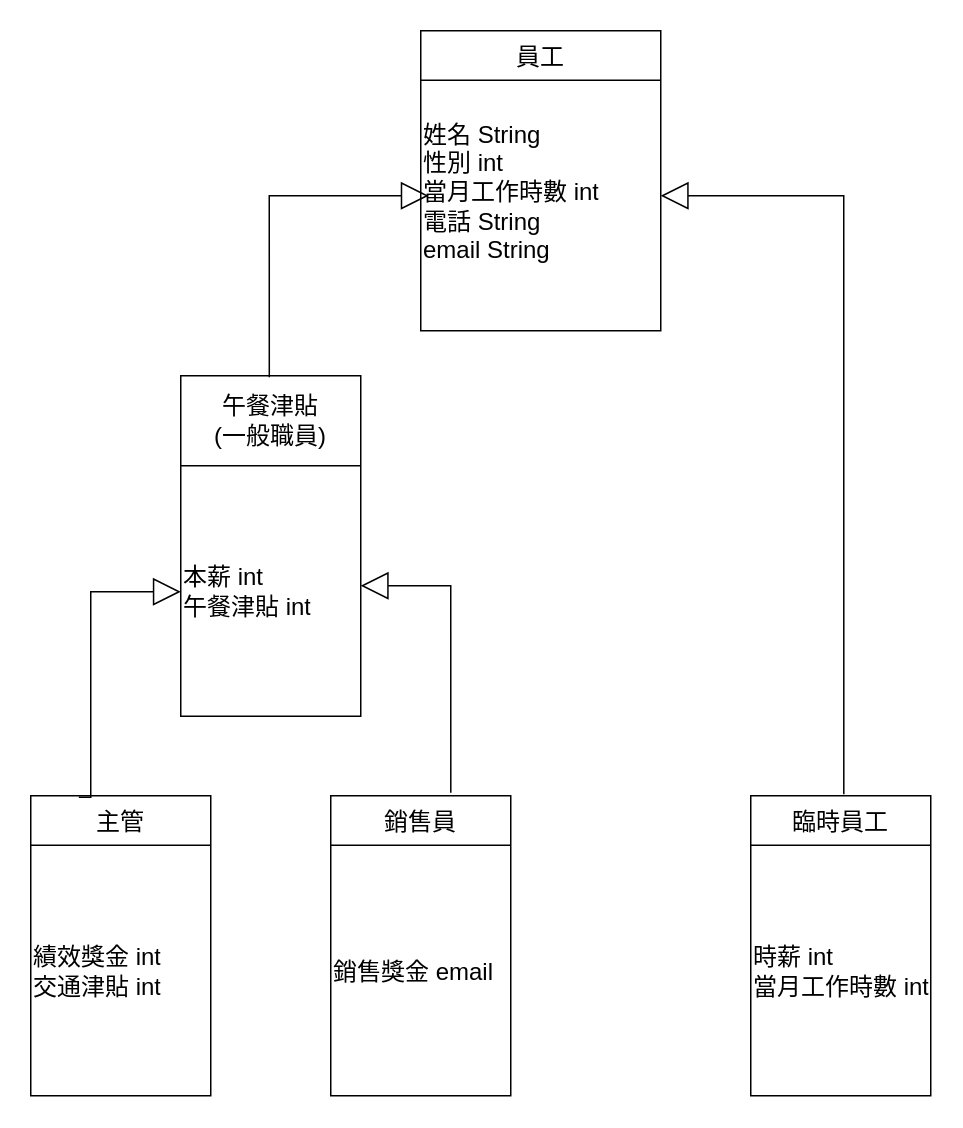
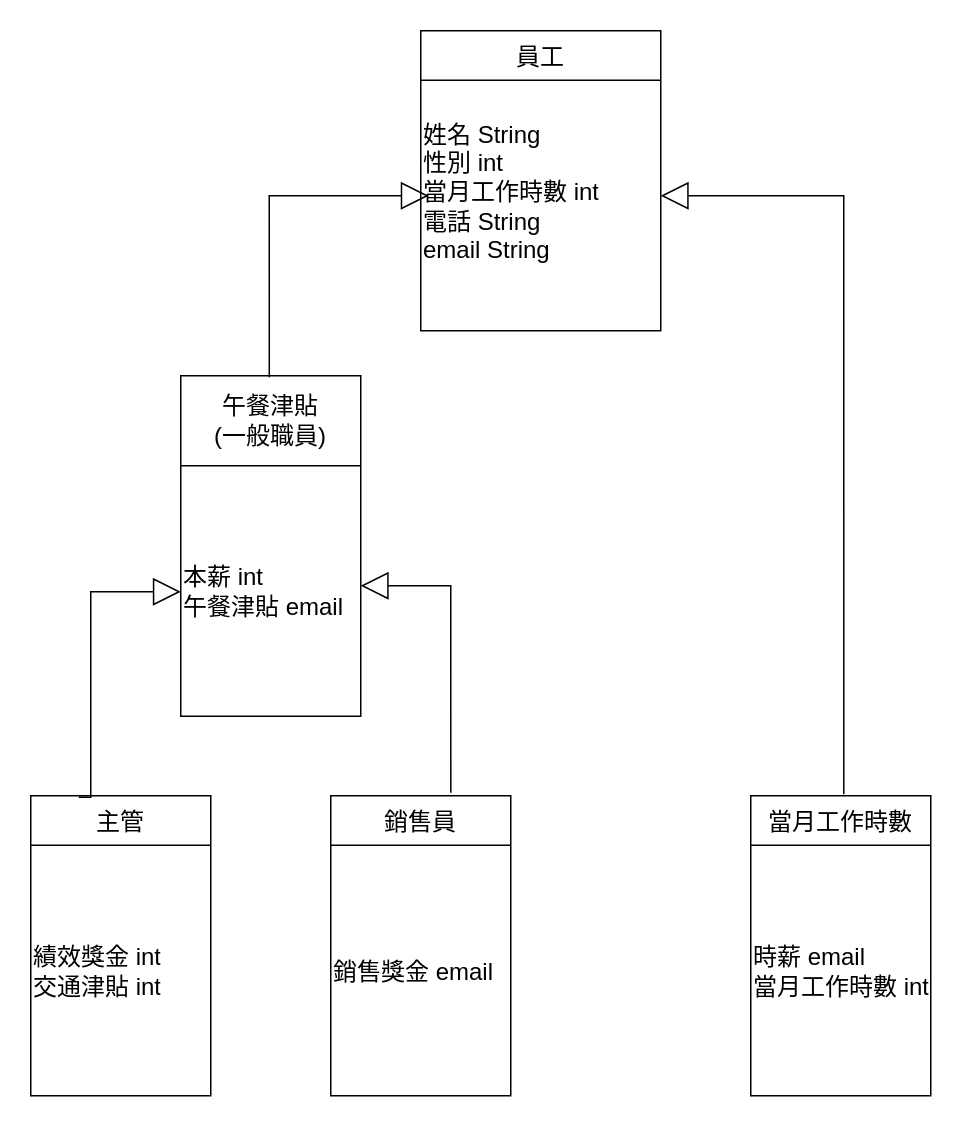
node "本薪 int 午餐津貼 int": label "本薪 int 午餐津貼 int" -> "本薪 int 午餐津貼 email"
node "臨時員工": label "臨時員工" -> "當月工作時數"
node "時薪 int 當月工作時數 int": label "時薪 int 當月工作時數 int" -> "時薪 email 當月工作時數 int"
